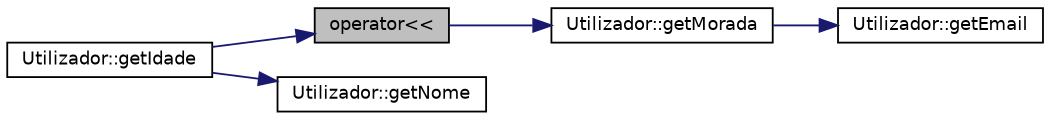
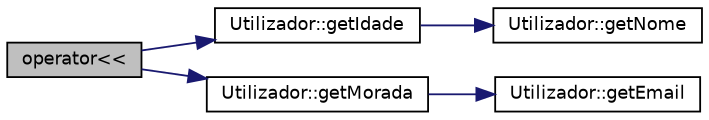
edge "Utilizador::getIdade" -> "operator<<": reversed
